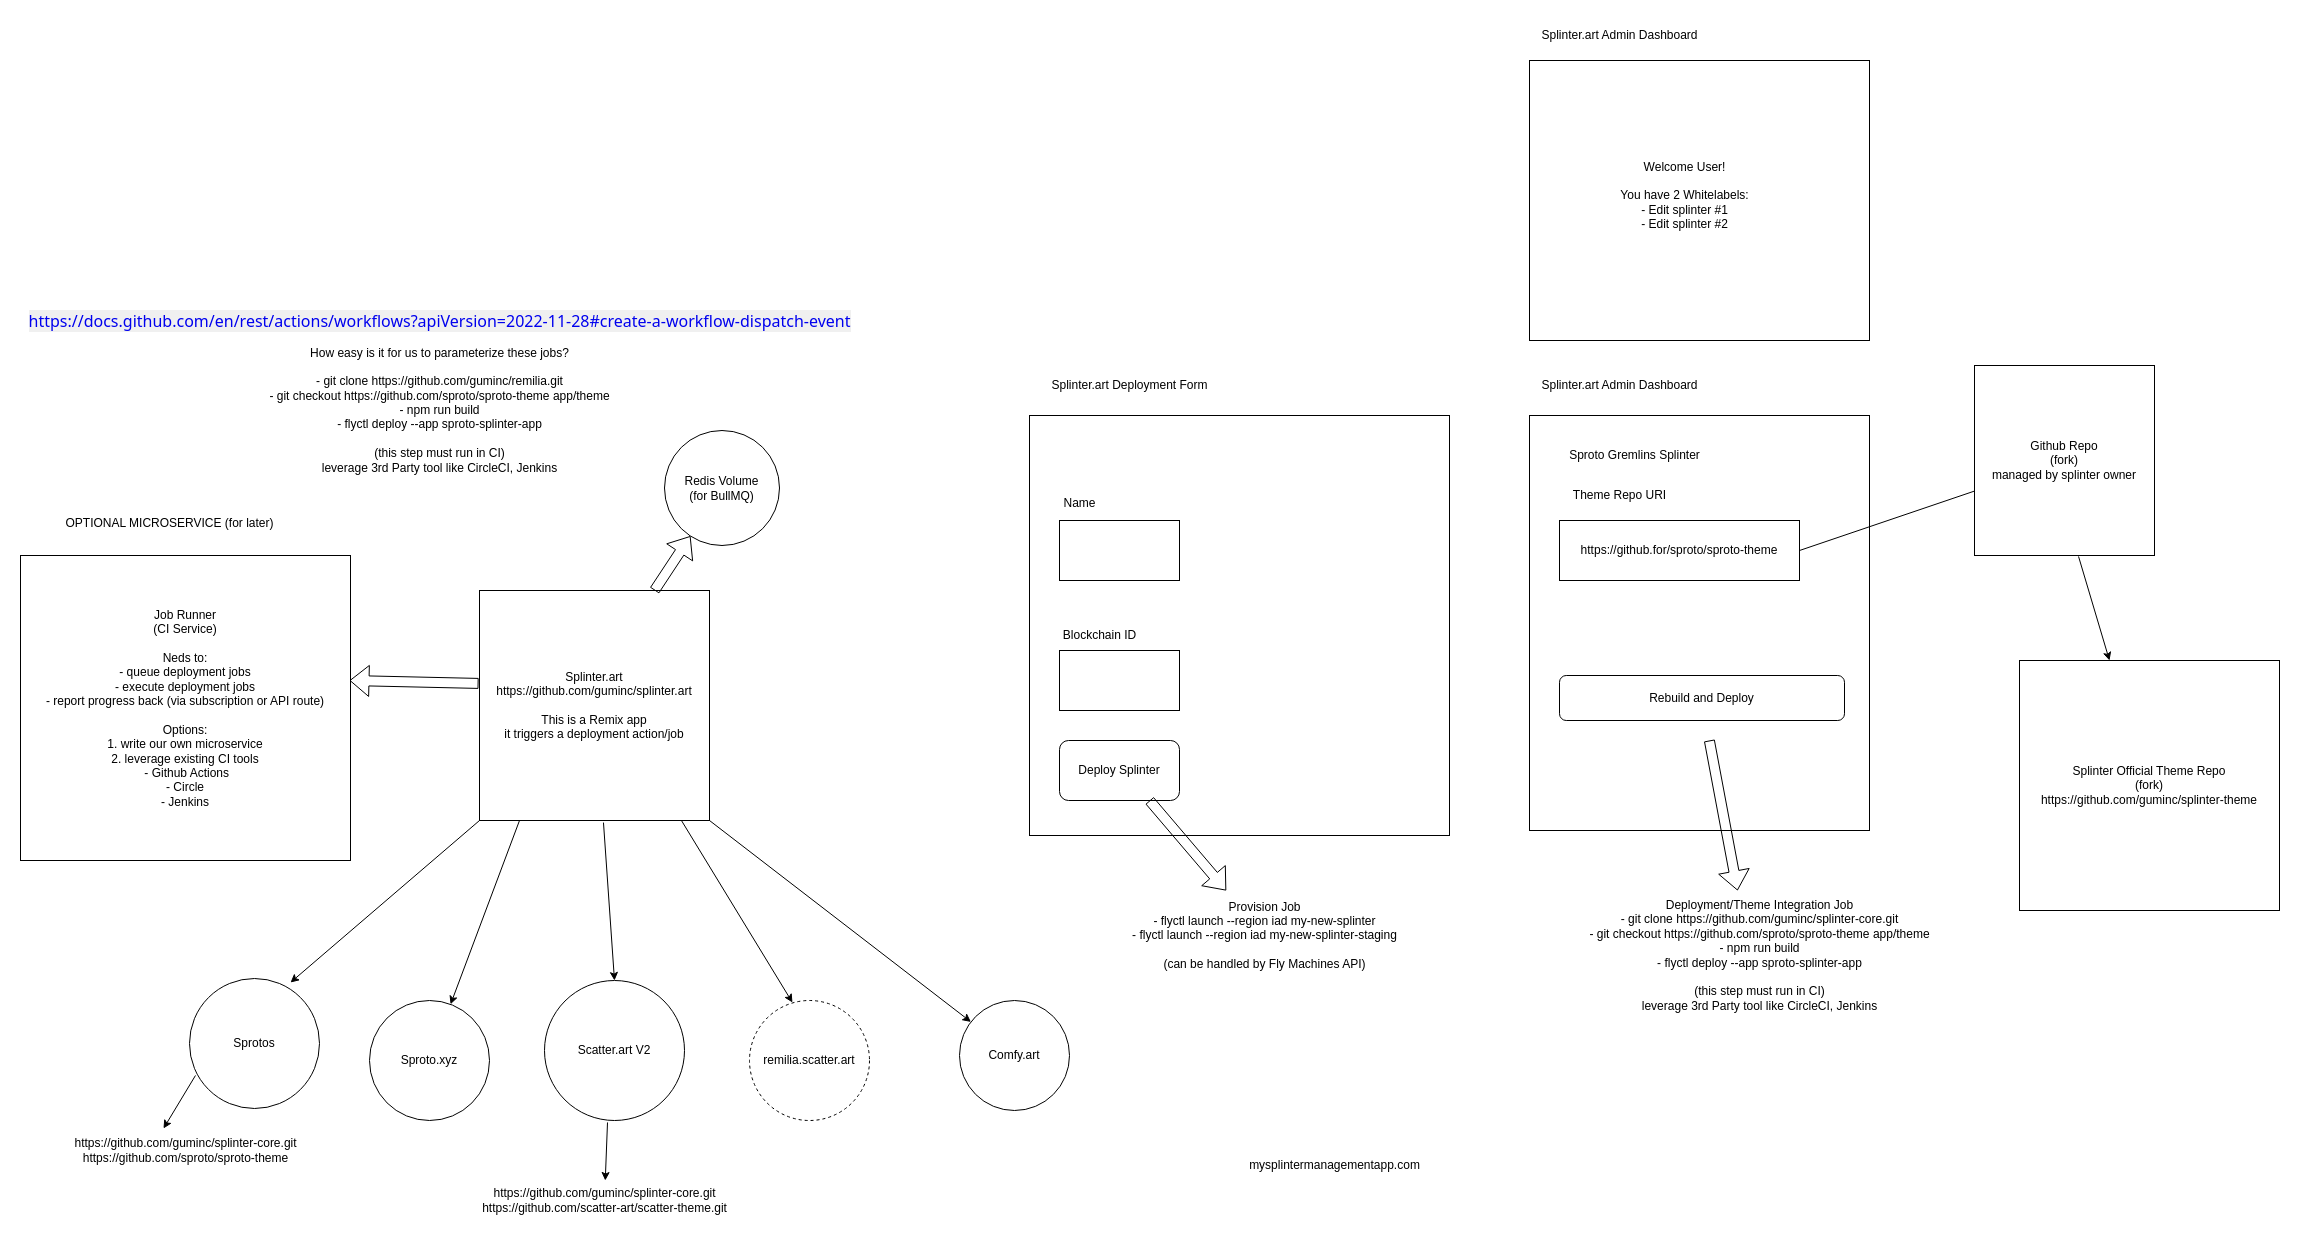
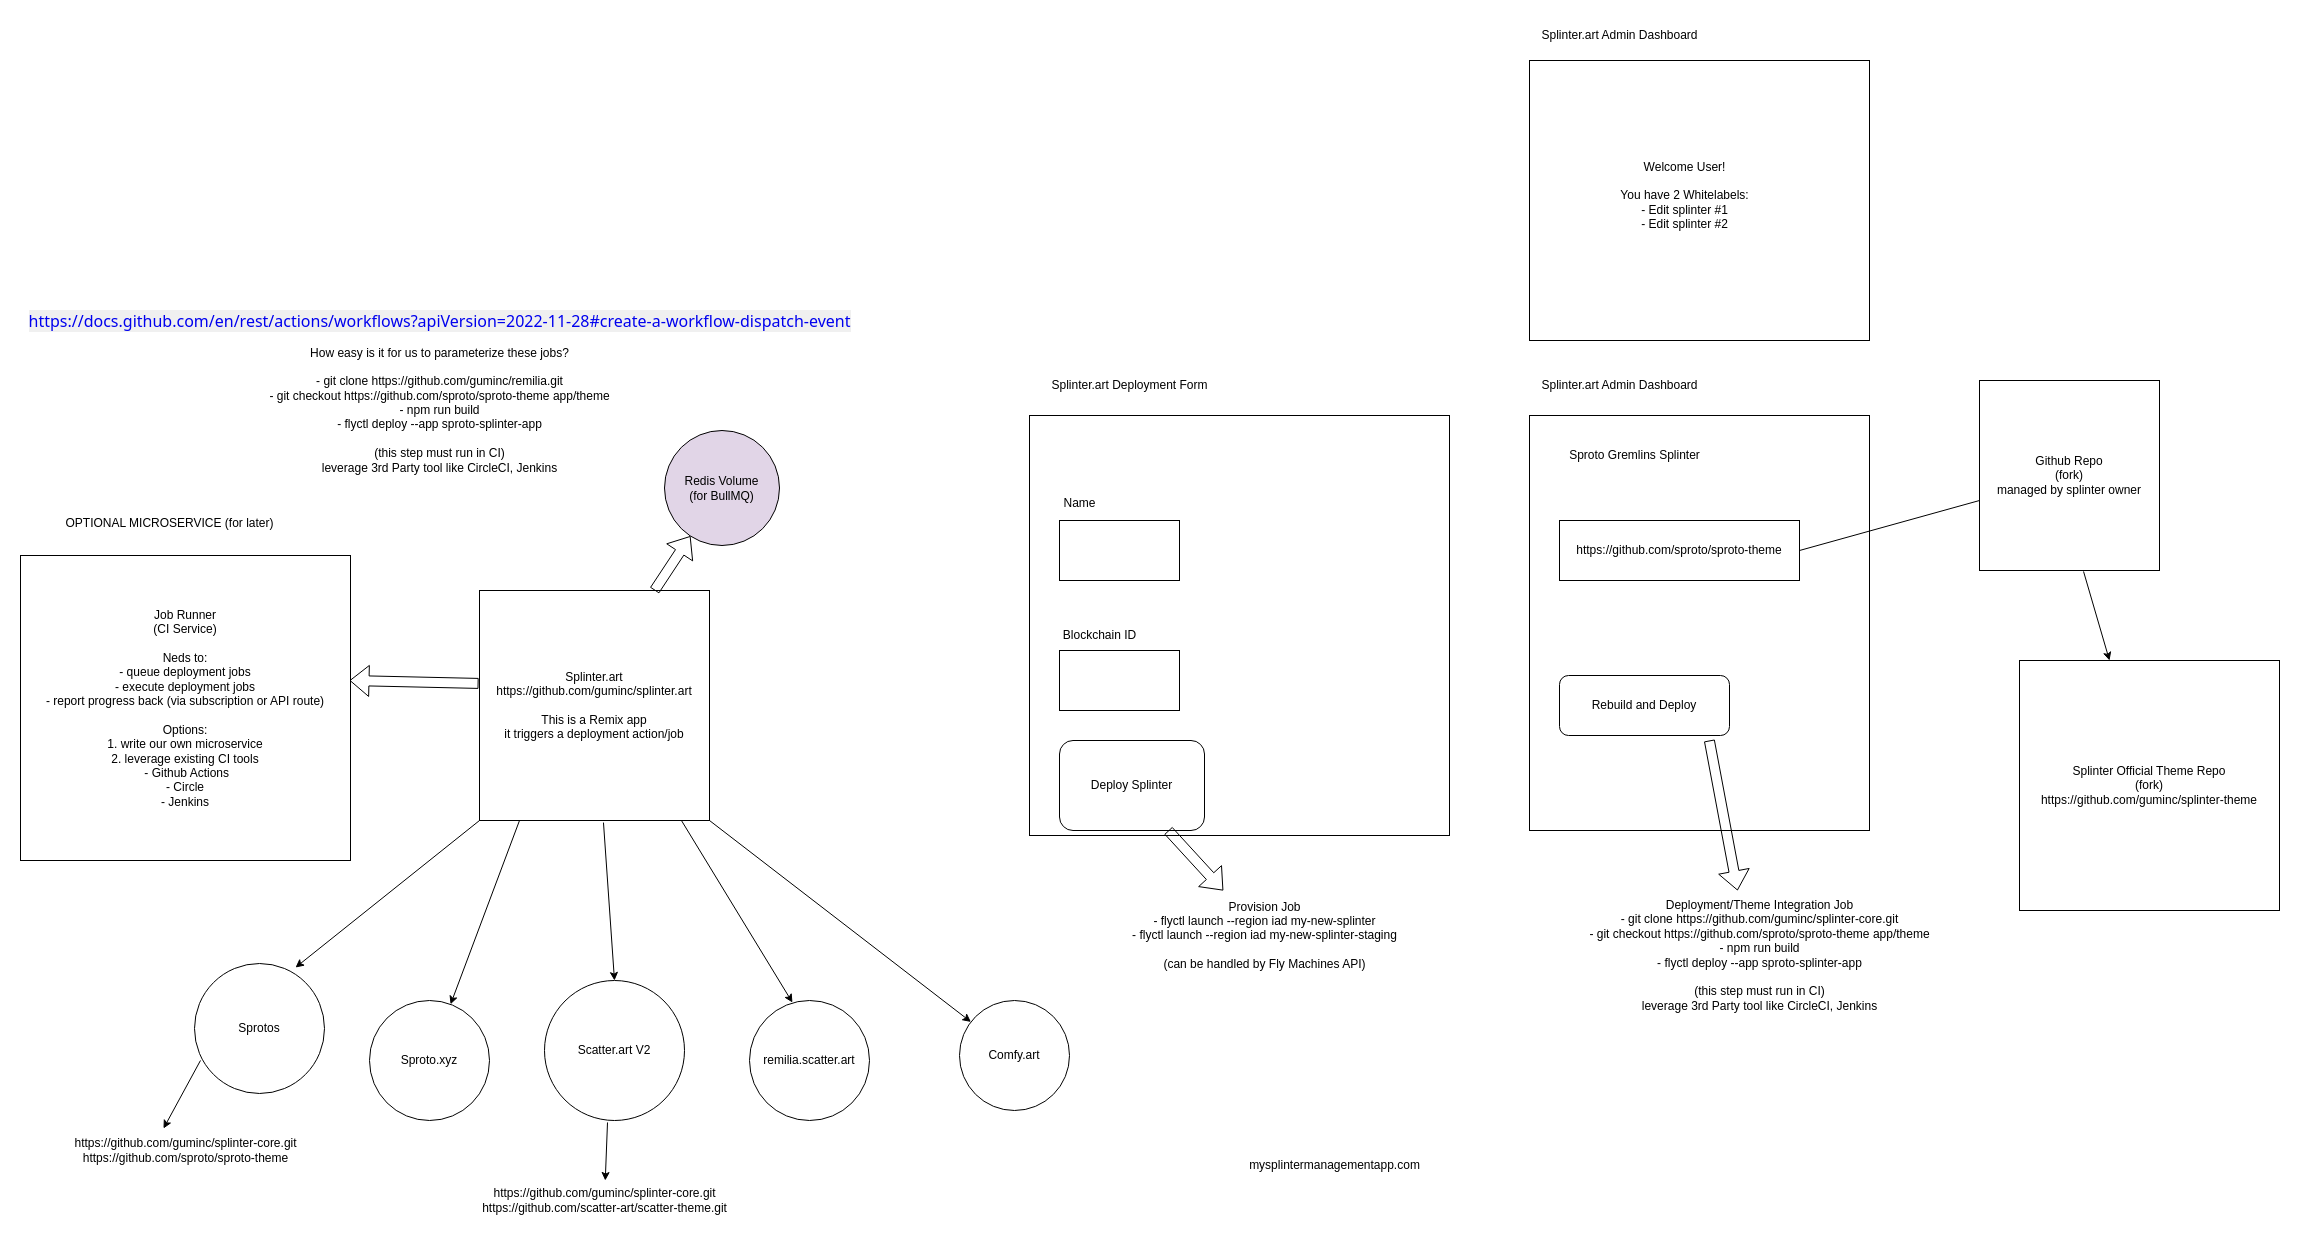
node "Github Repo (fork) managed by splinter owner": moved (2065, 461) -> (2070, 476)
node "Redis Volume (for BullMQ)": fillcolor #ffffff -> #e1d5e7
node "Theme Repo URI": removed
node "https://github.for/sproto/sproto-theme": label "https://github.for/sproto/sproto-theme" -> "https://github.com/sproto/sproto-theme"
node "Rebuild and Deploy": size 285x45 -> 170x60
node "Deploy Splinter": size 120x60 -> 145x90
node "Sprotos": moved (255, 1044) -> (260, 1029)
node "remilia.scatter.art": style dashed -> solid
